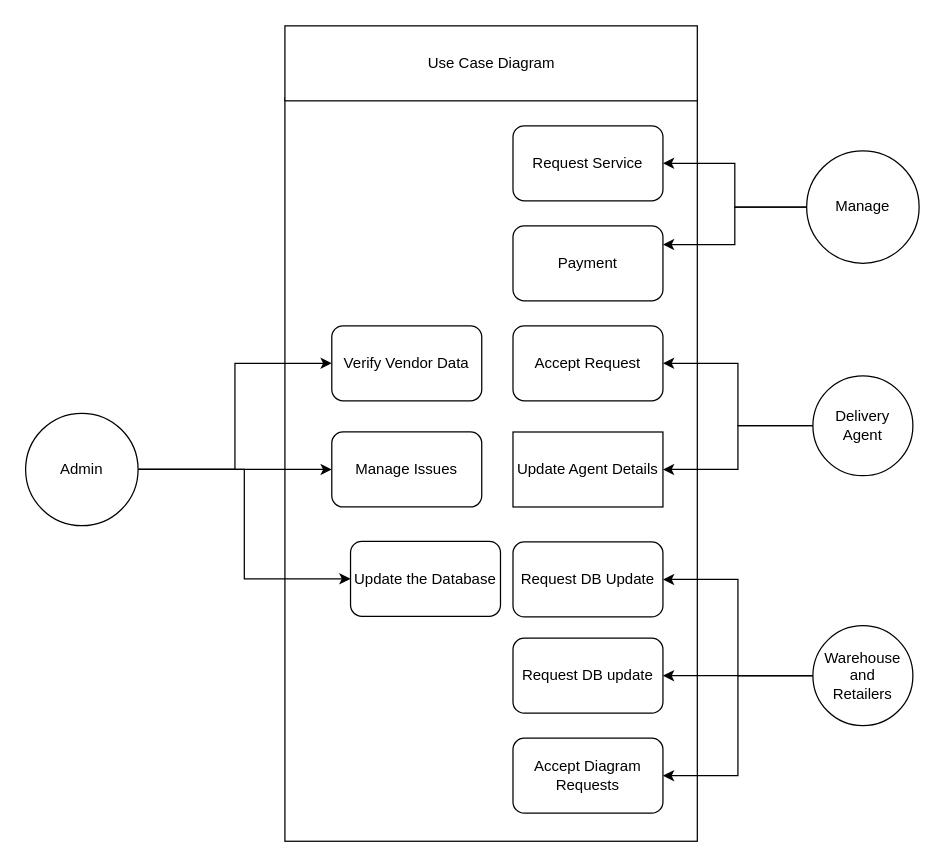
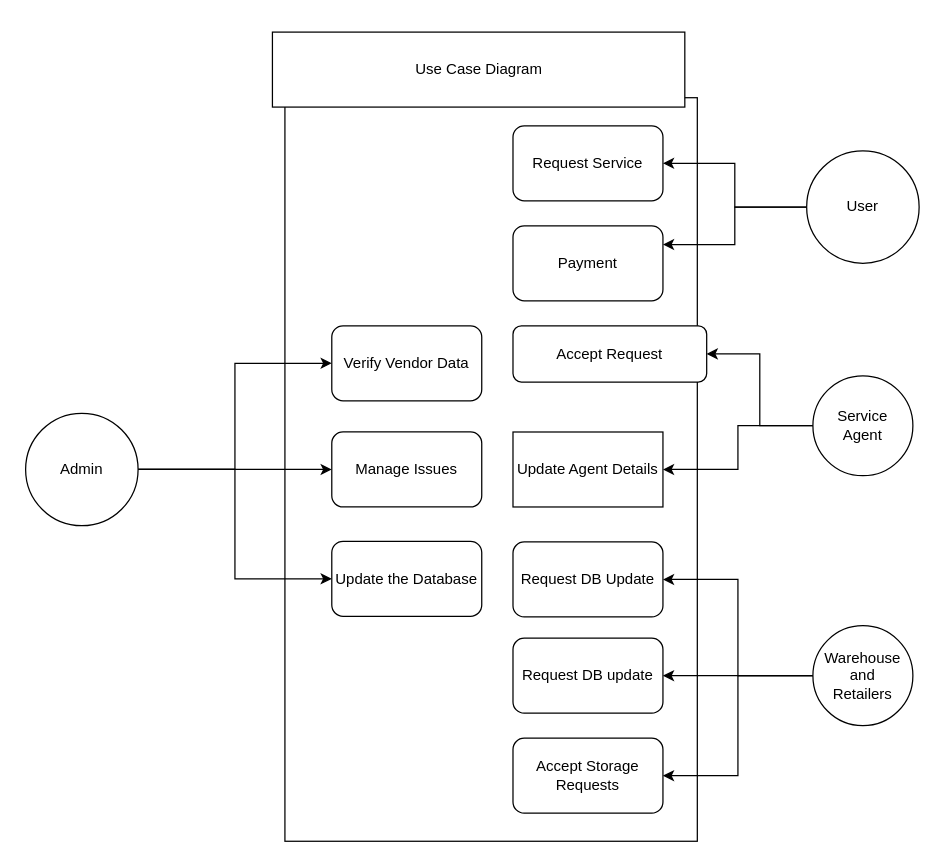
node "Use Case Diagram": moved (491, 63) -> (479, 69)
node "Manage": label "Manage" -> "User"
node "Accept Request": size 150x75 -> 194x56
node "Delivery Agent": label "Delivery Agent" -> "Service Agent"
node "Update the Database": moved (426, 579) -> (407, 579)
node "Accept Diagram Requests": label "Accept Diagram Requests" -> "Accept Storage Requests"
